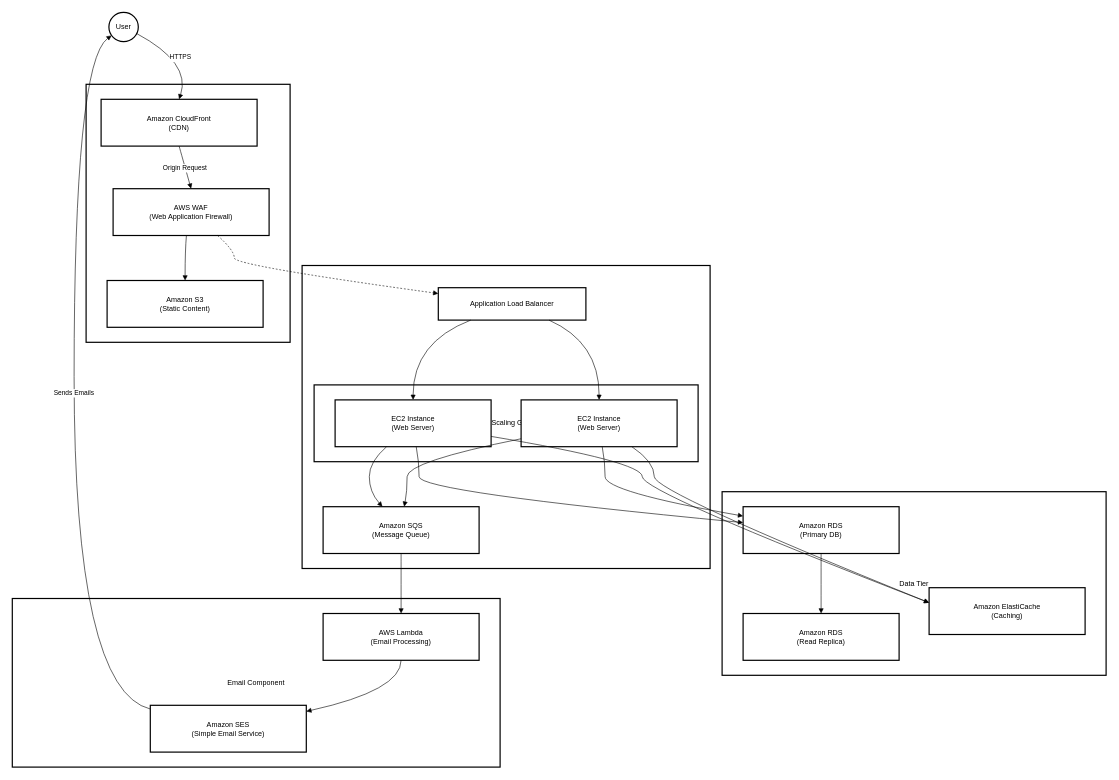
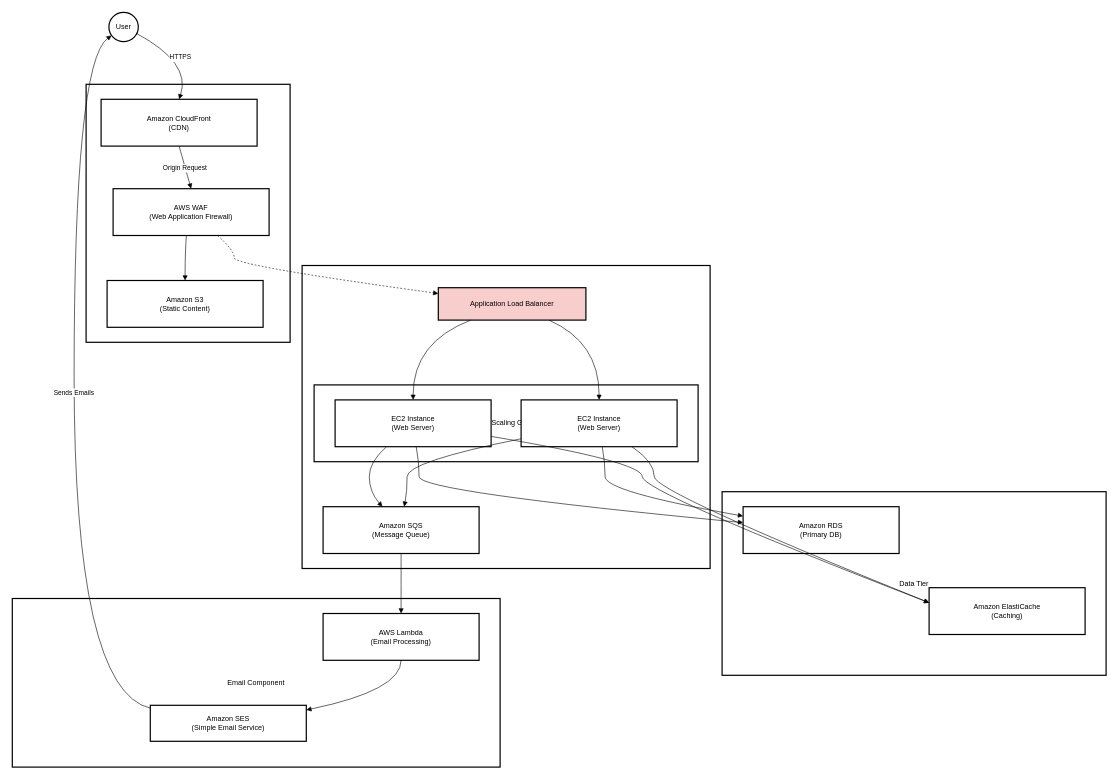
node "Application Load Balancer": fillcolor #ffffff -> #f8cecc
edge "Amazon RDS (Primary DB)" -> "Amazon RDS (Read Replica)": removed
node "Amazon RDS (Read Replica)": removed
node "Amazon SES (Simple Email Service)": size 156x47 -> 156x36
